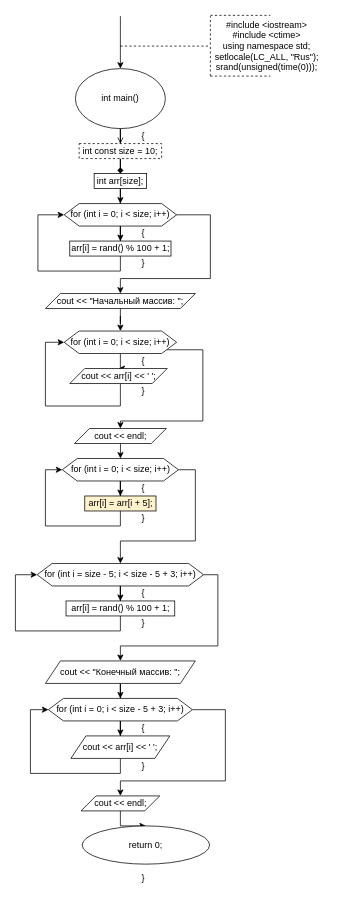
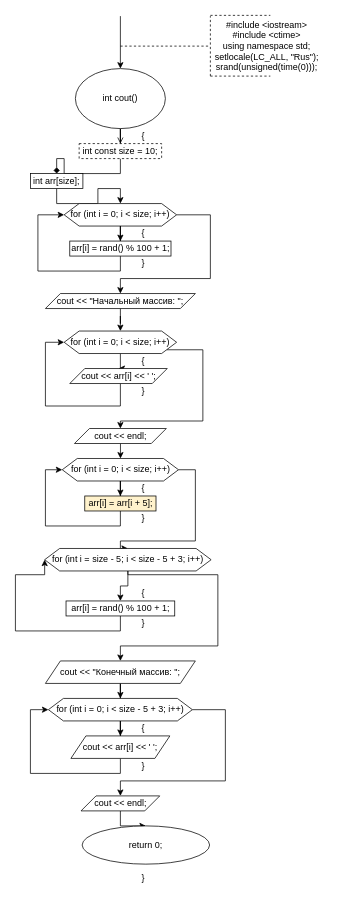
node "int main()": label "int main()" -> "int cout()"
node "int arr[size];": moved (120, 181) -> (57, 181)
node "for (int i = size - 5; i < size - 5 + 3; i++)": moved (120, 575) -> (128, 560)
